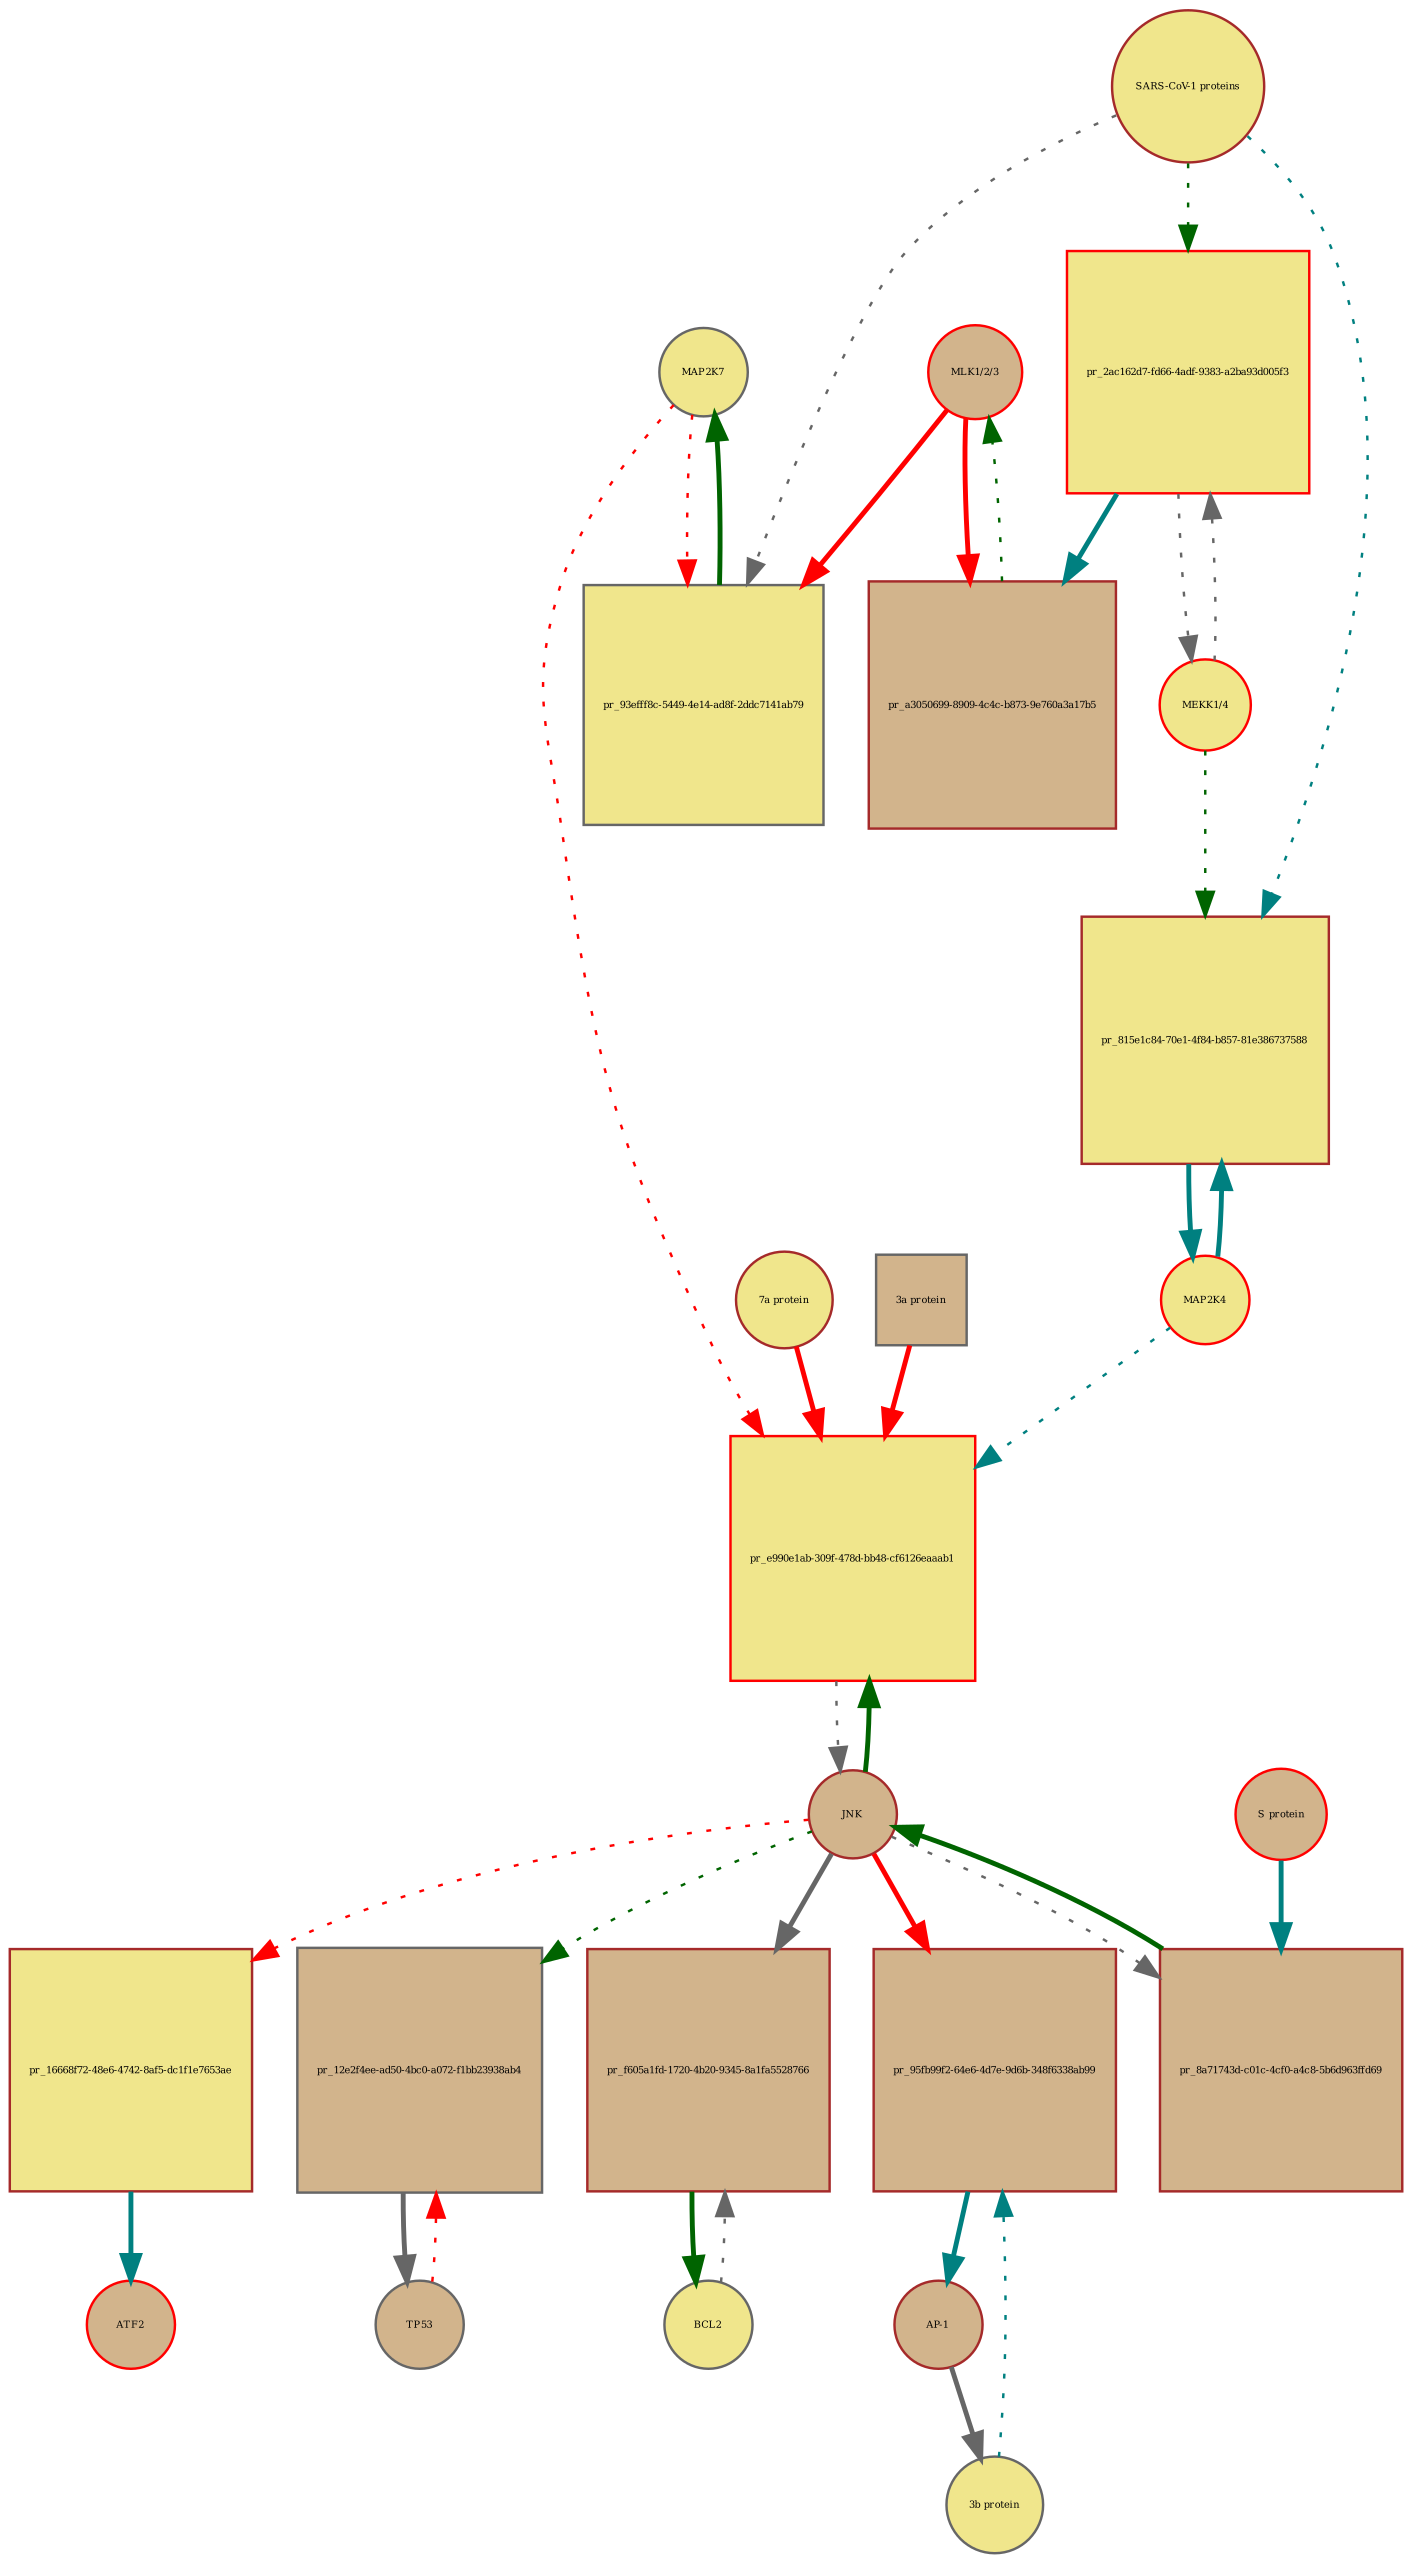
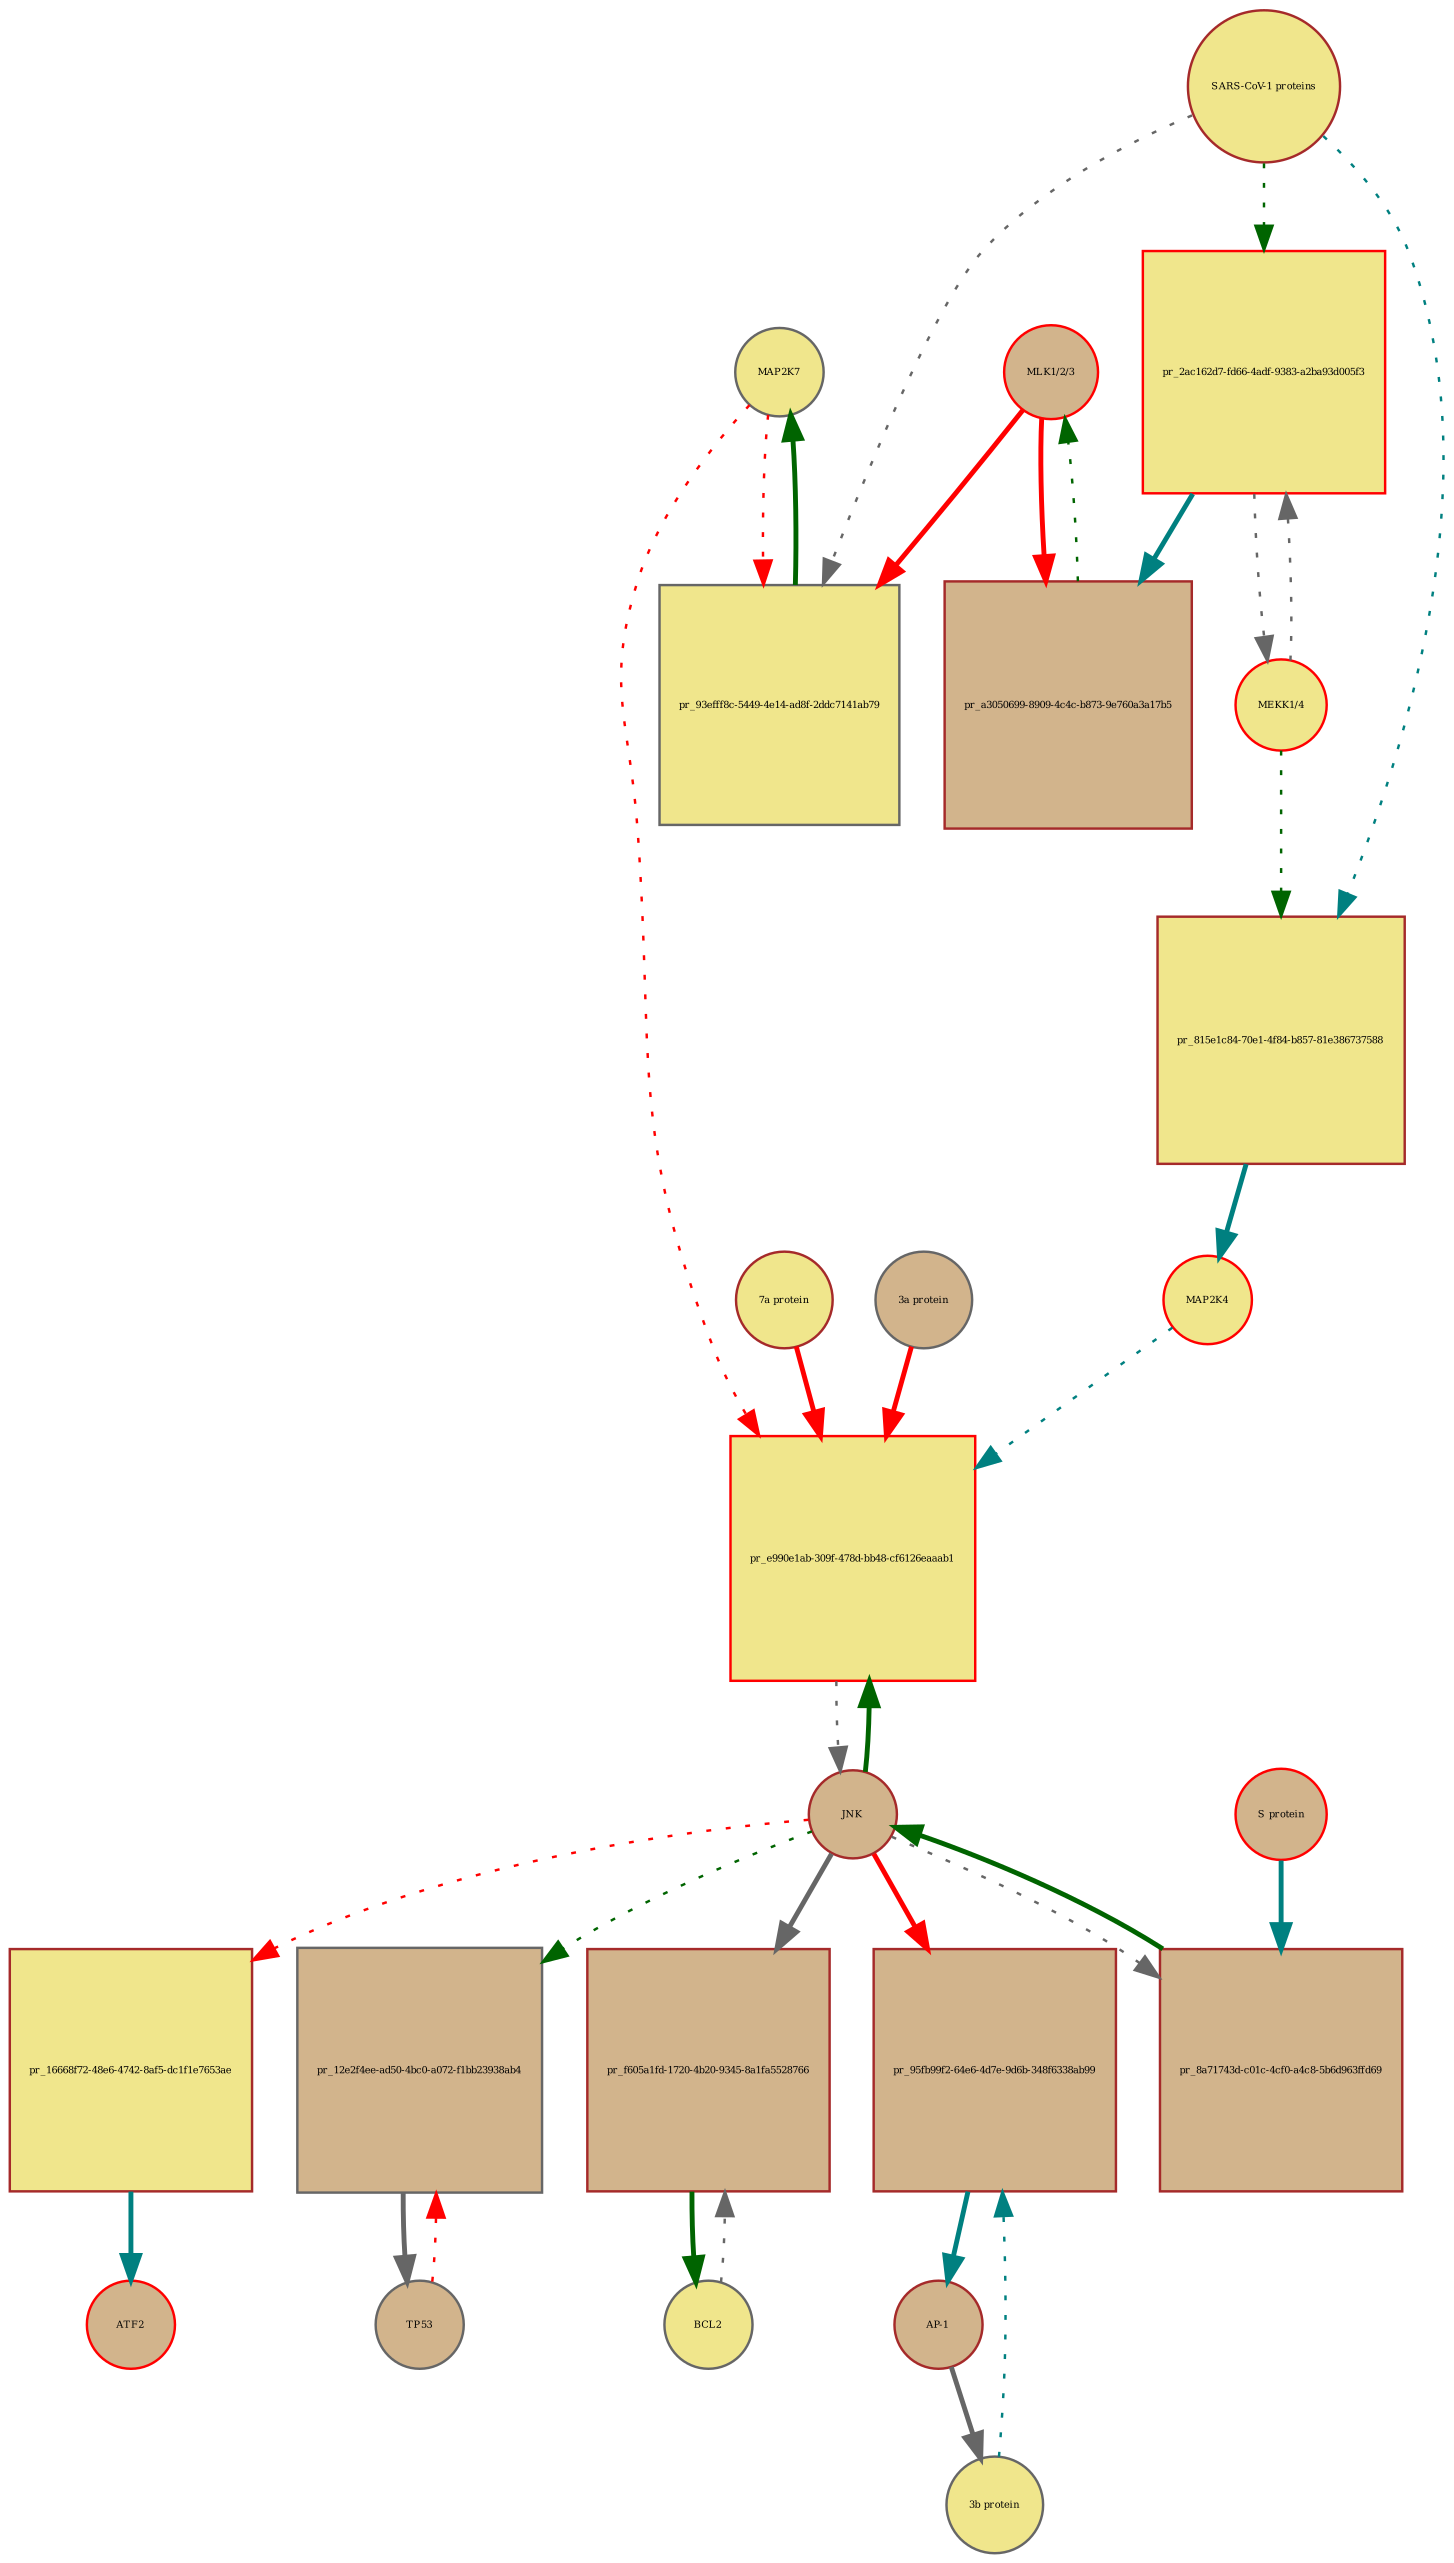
edge "MAP2K4" -> "pr_815e1c84-70e1-4f84-b857-81e386737588": removed
node "3a protein": shape square -> circle
